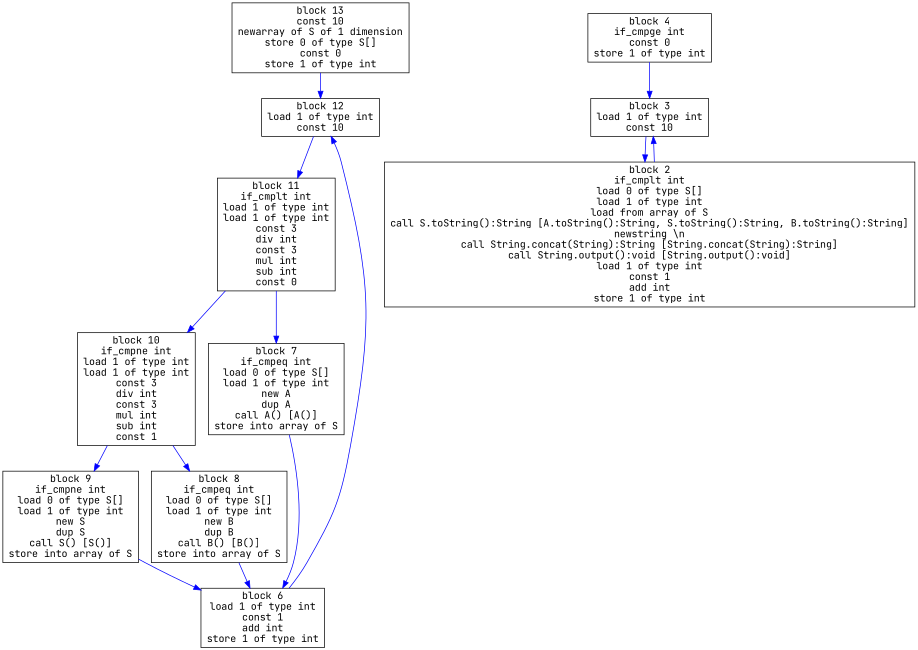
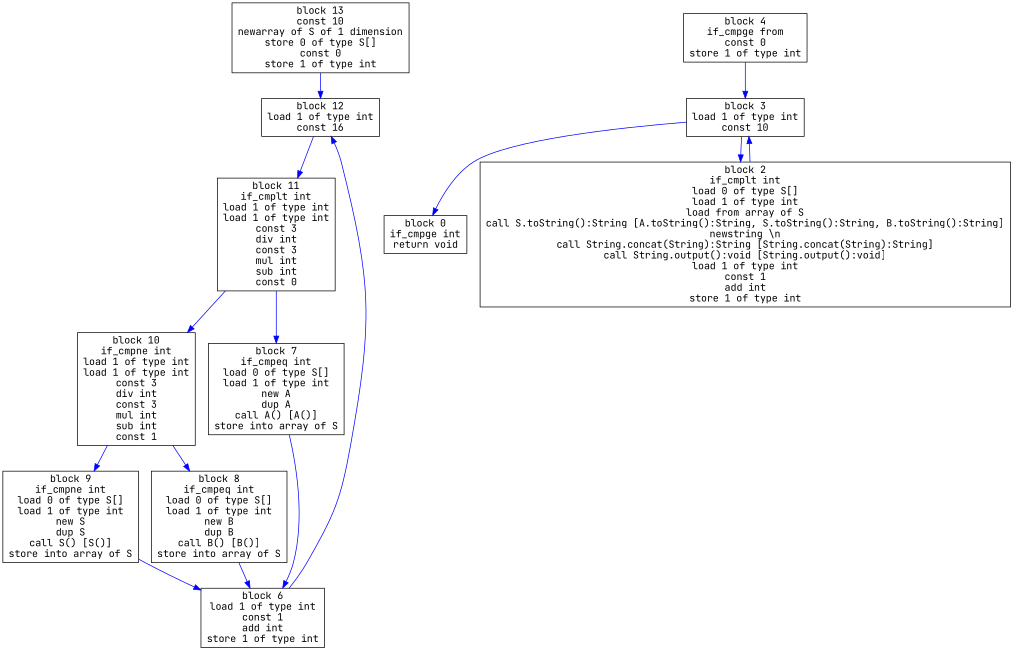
node "block 4 if_cmpge int const 0 store 1 of type int": label "block 4 if_cmpge int const 0 store 1 of type int" -> "block 4 if_cmpge from const 0 store 1 of type int"
node "block 12 load 1 of type int const 10": label "block 12 load 1 of type int const 10" -> "block 12 load 1 of type int const 16"
node "block 0 if_cmpge int return void": added
